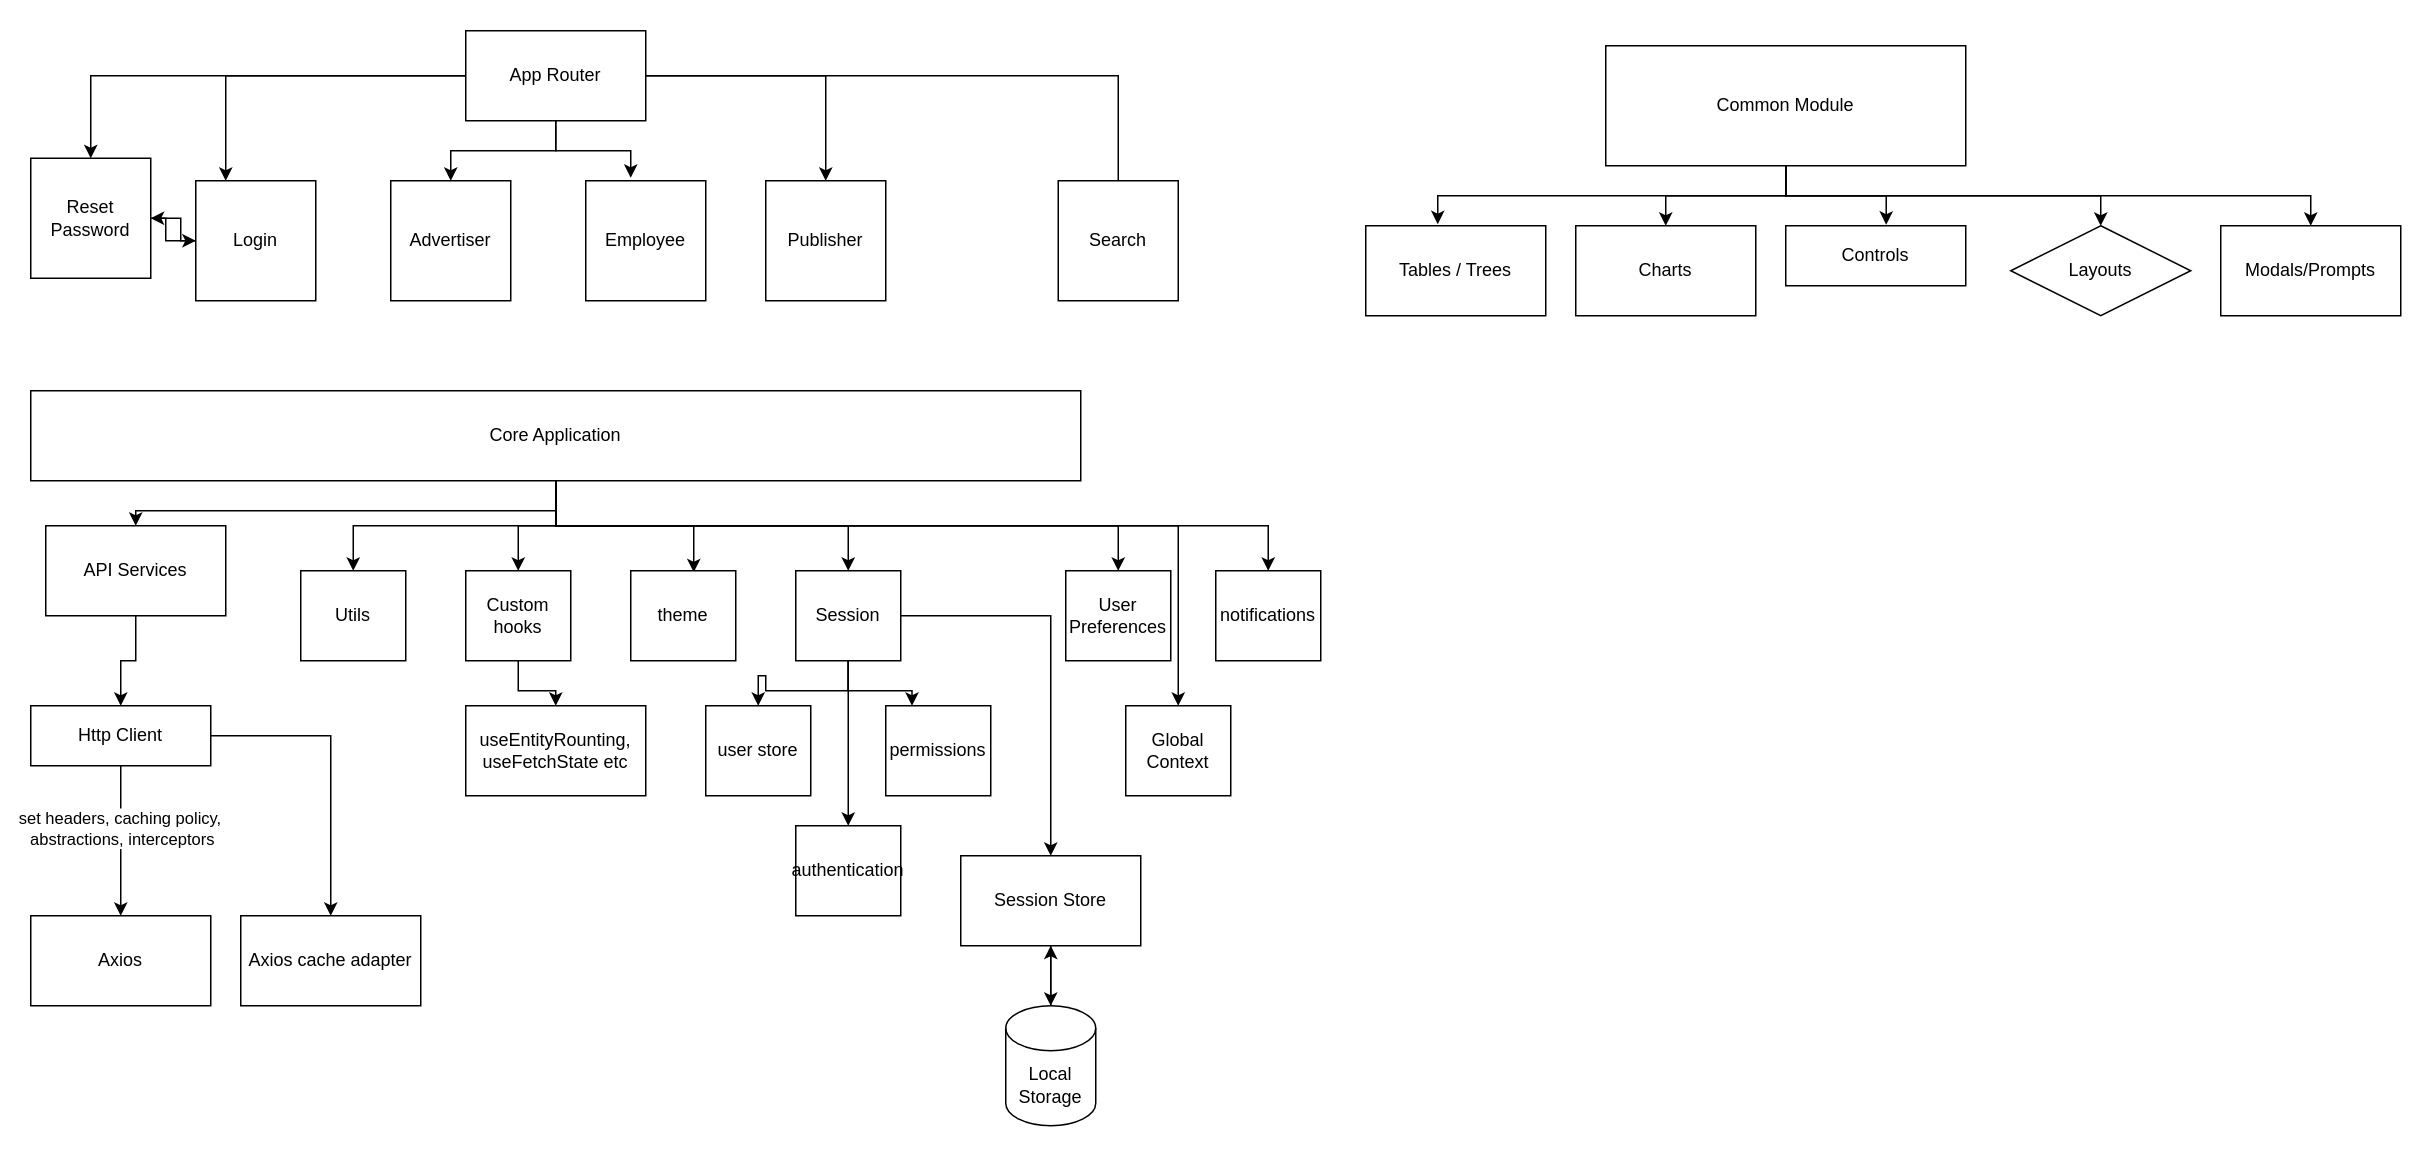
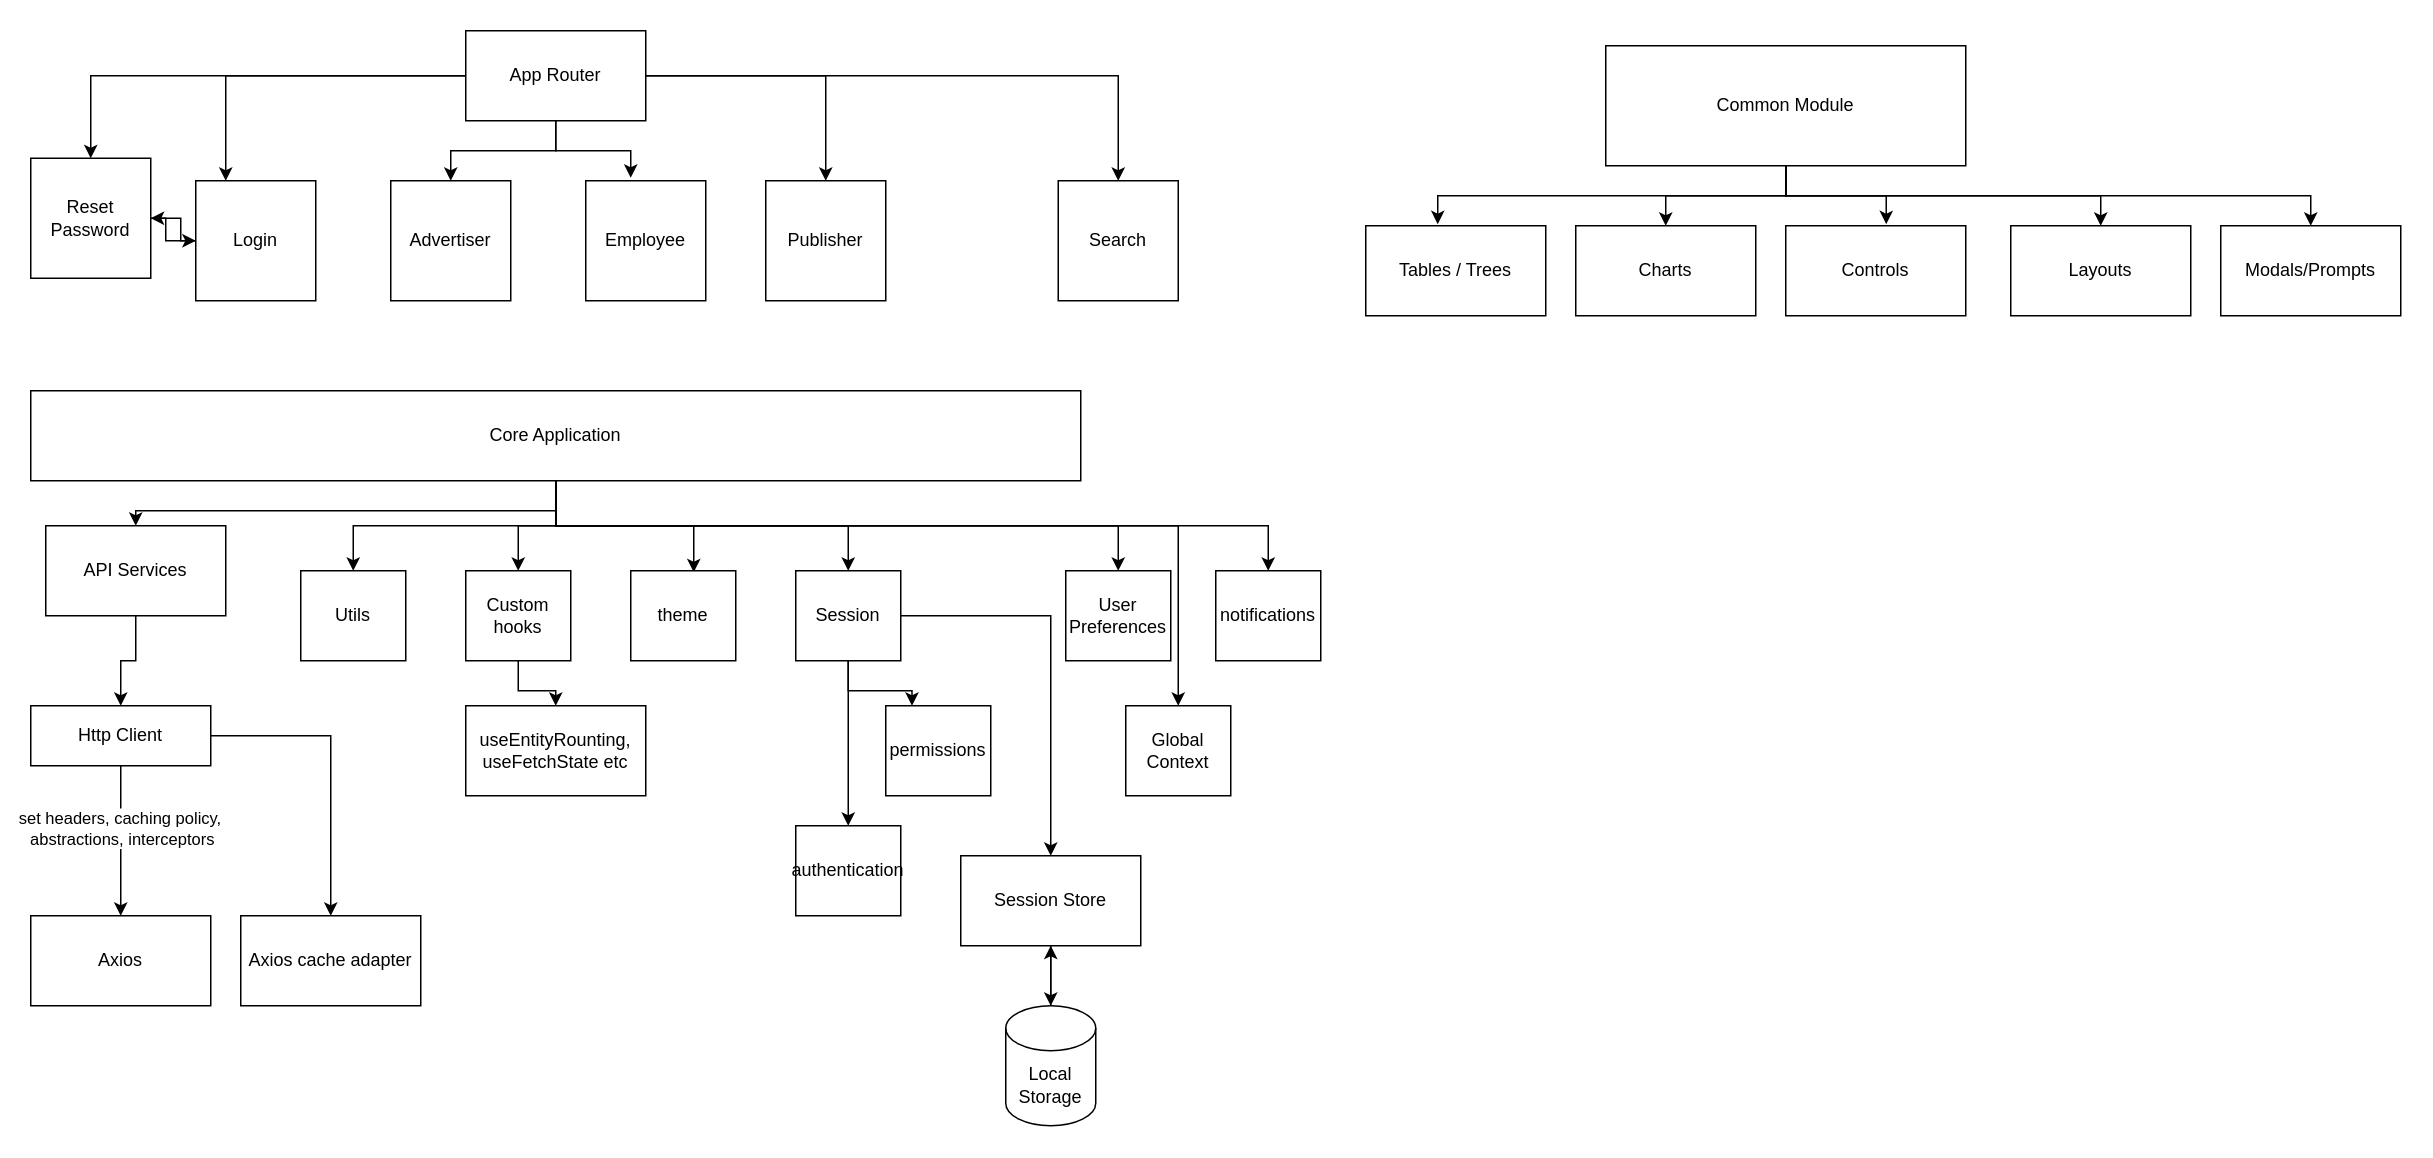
edge "App Router" -- "Search": arrowhead none -> classic
node "Controls": size 180x60 -> 180x90
node "Layouts": shape diamond -> rectangle
edge "Session" -> "user store": removed
node "user store": removed
